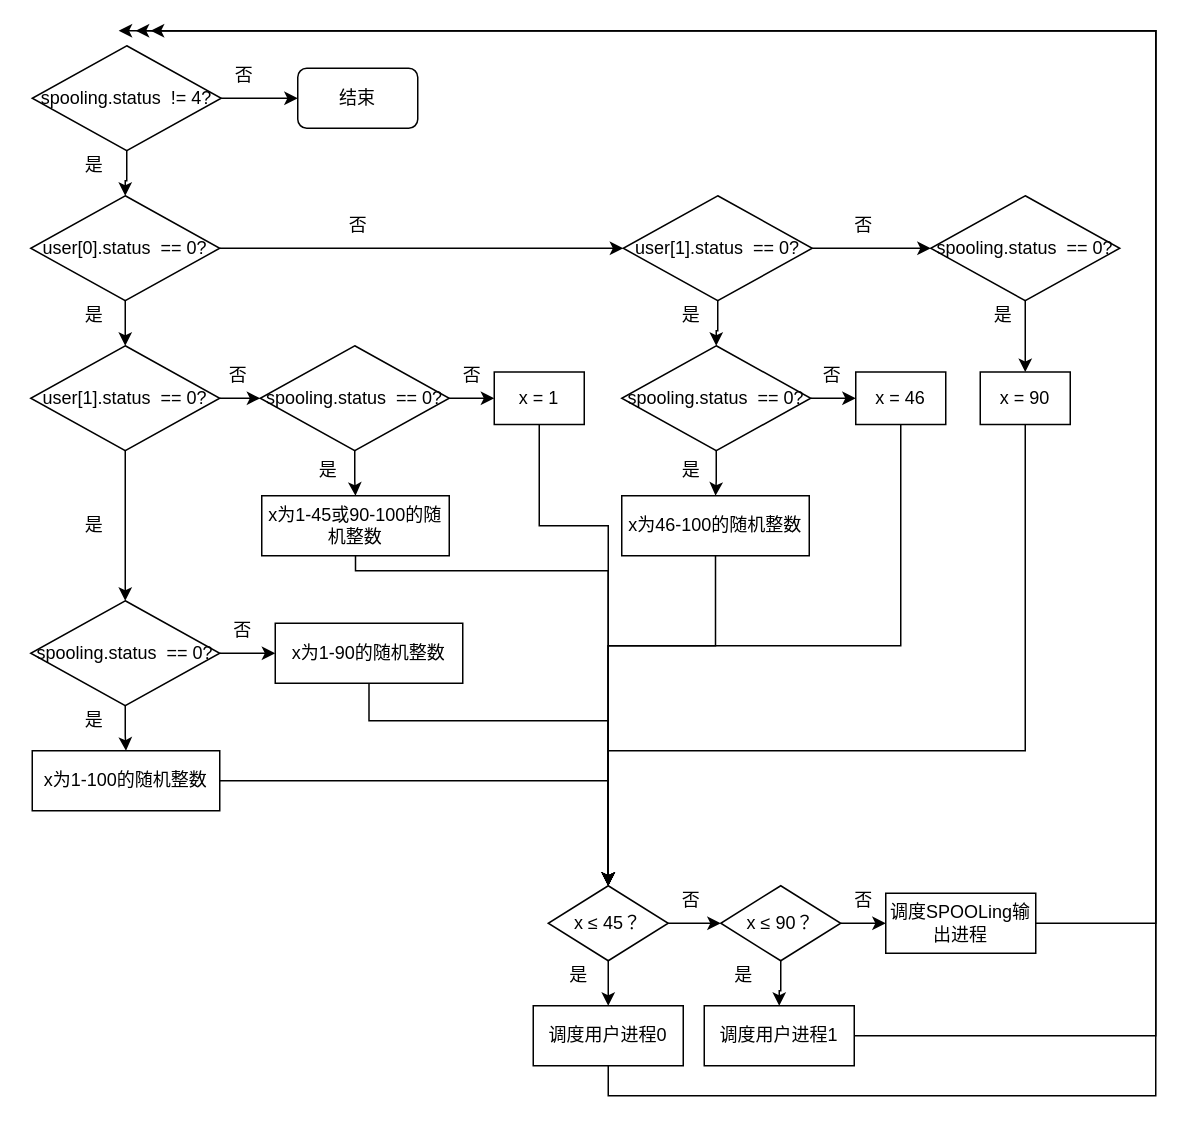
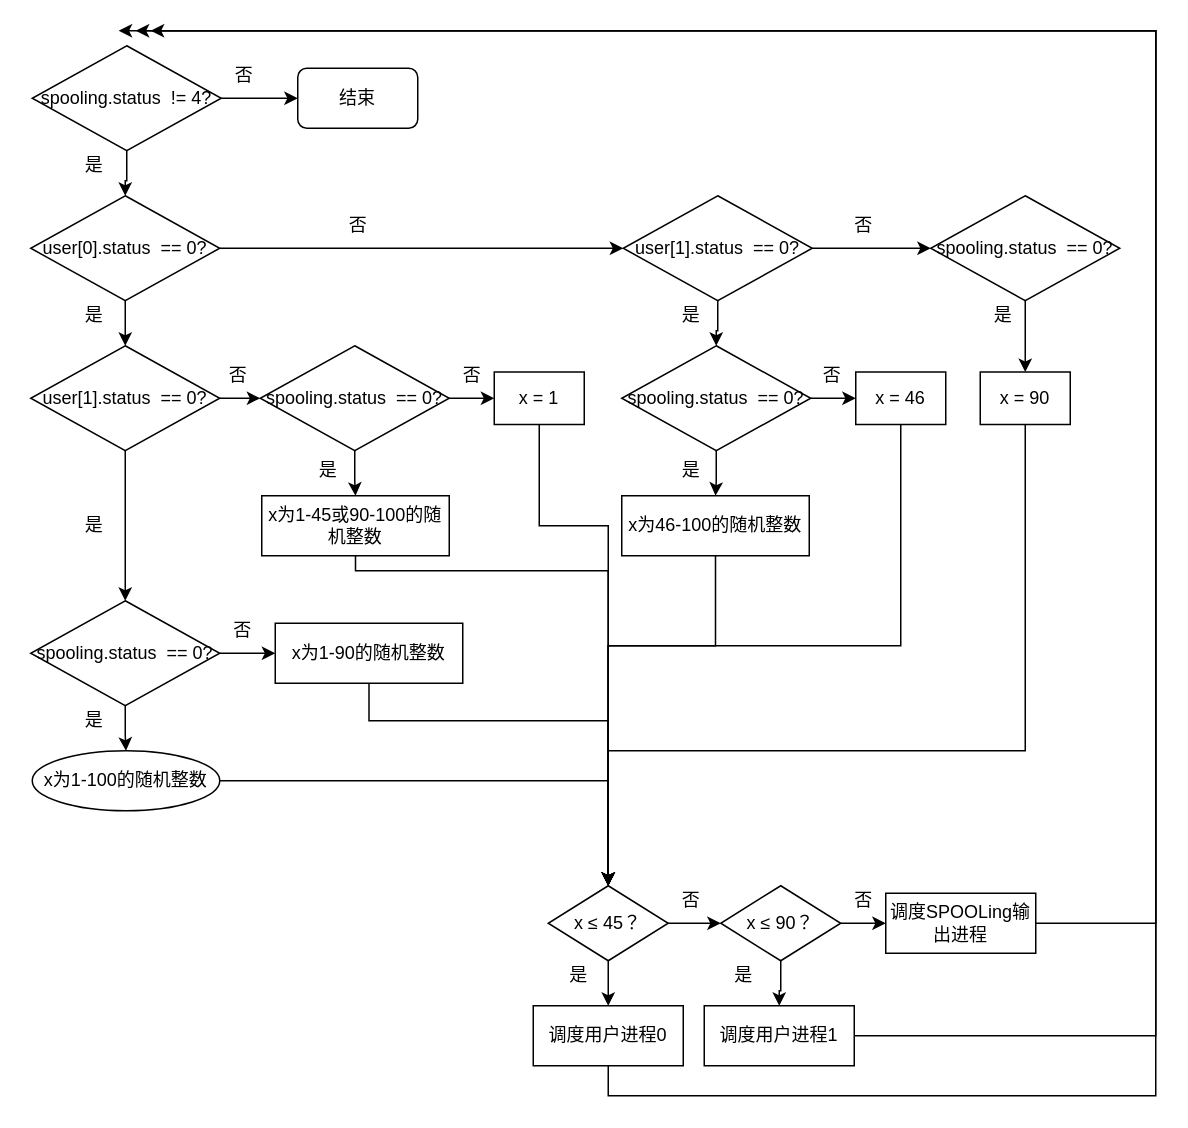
node "x为1-100的随机整数": shape rectangle -> ellipse
